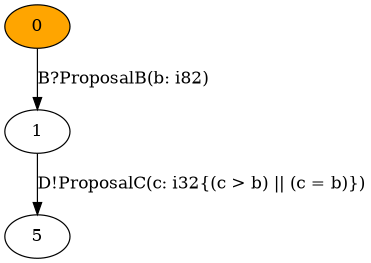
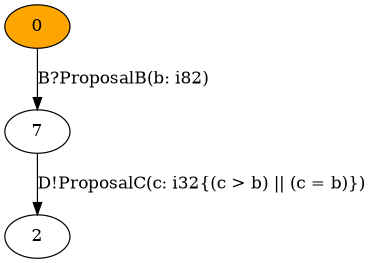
node "1": label "1" -> "7"
node "5": label "5" -> "2"
